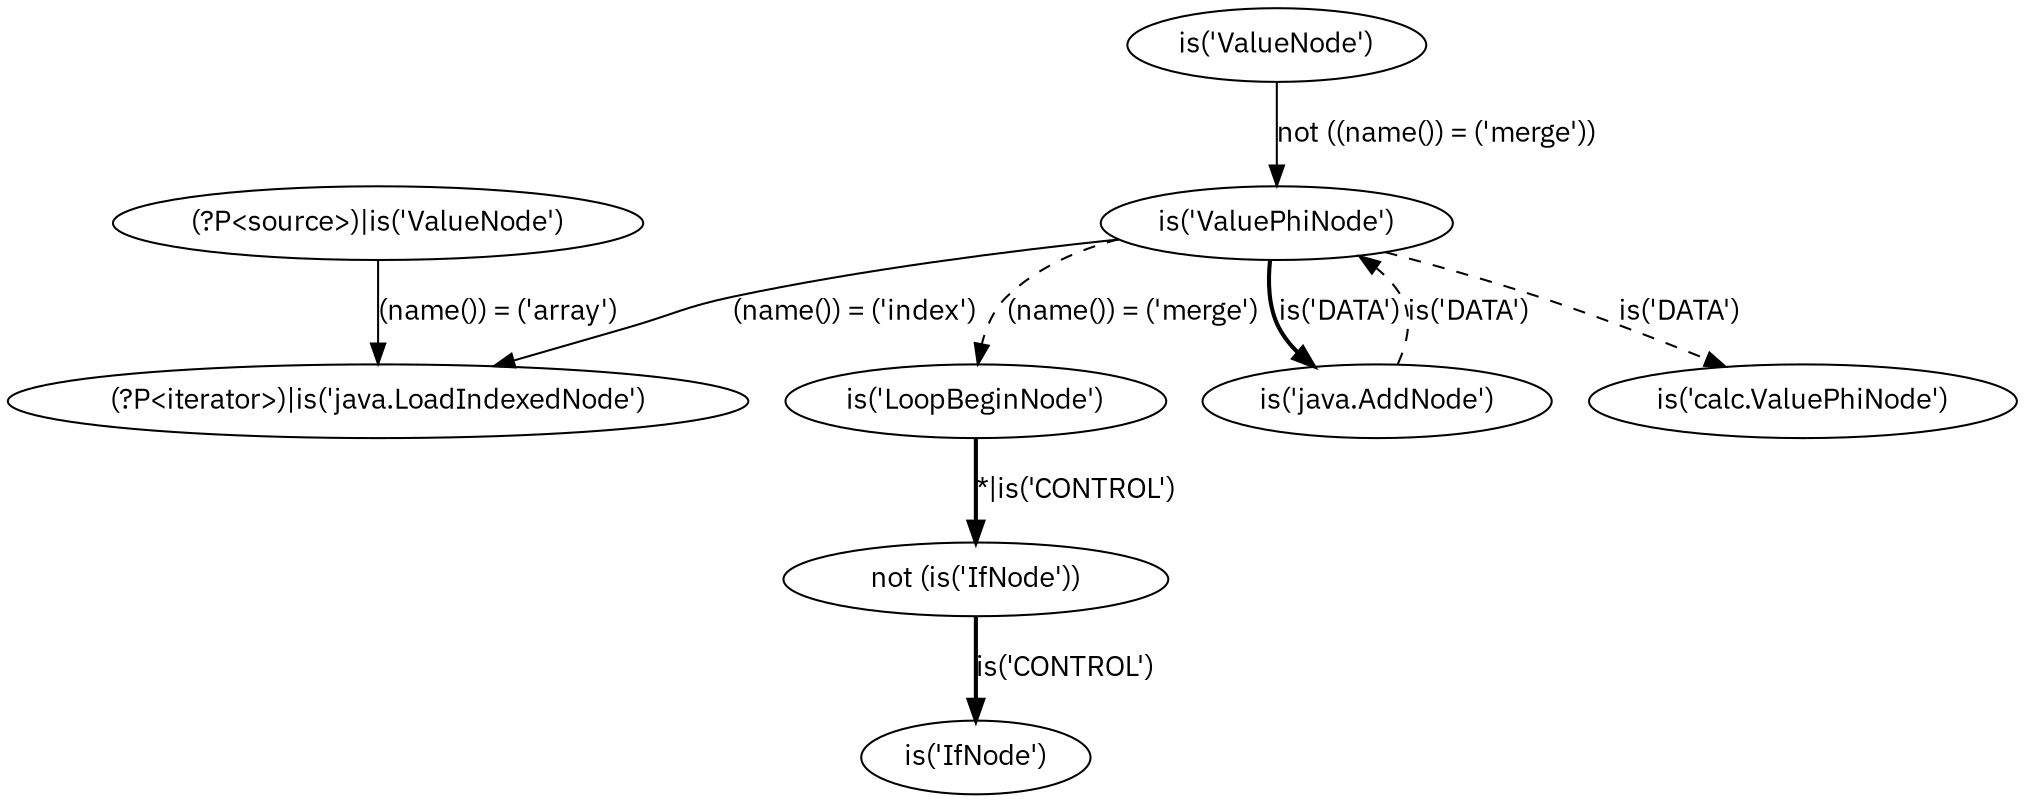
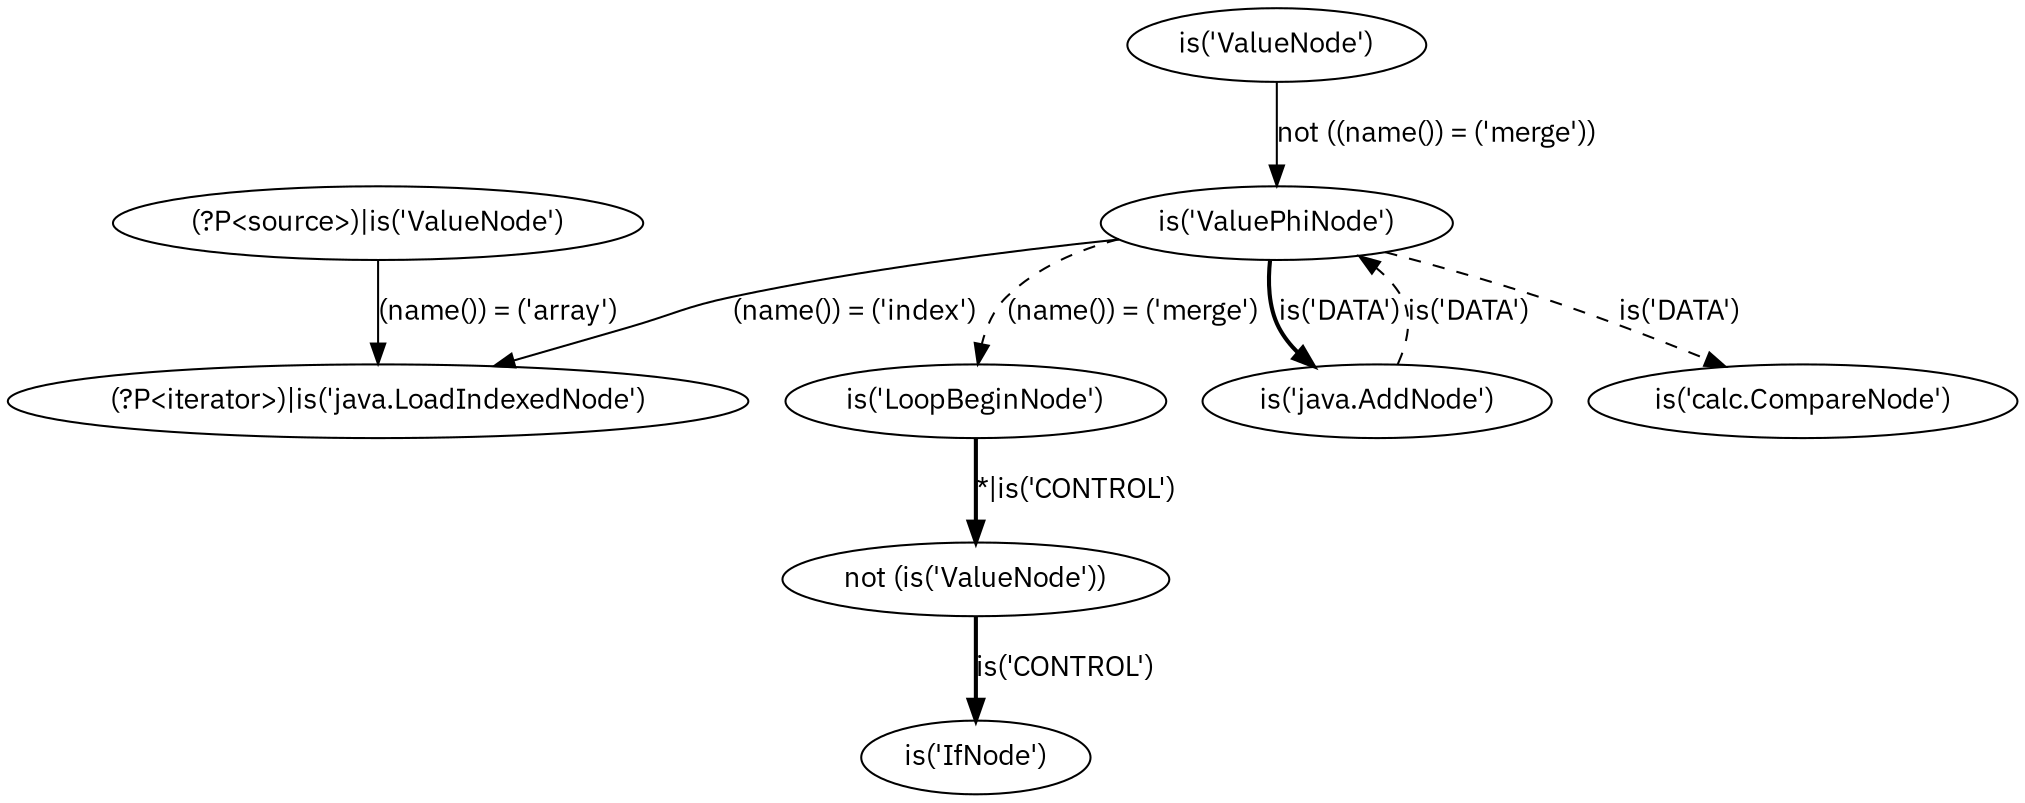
node "is('calc.ValuePhiNode')": label "is('calc.ValuePhiNode')" -> "is('calc.CompareNode')"
node "not (is('IfNode'))": label "not (is('IfNode'))" -> "not (is('ValueNode'))"
